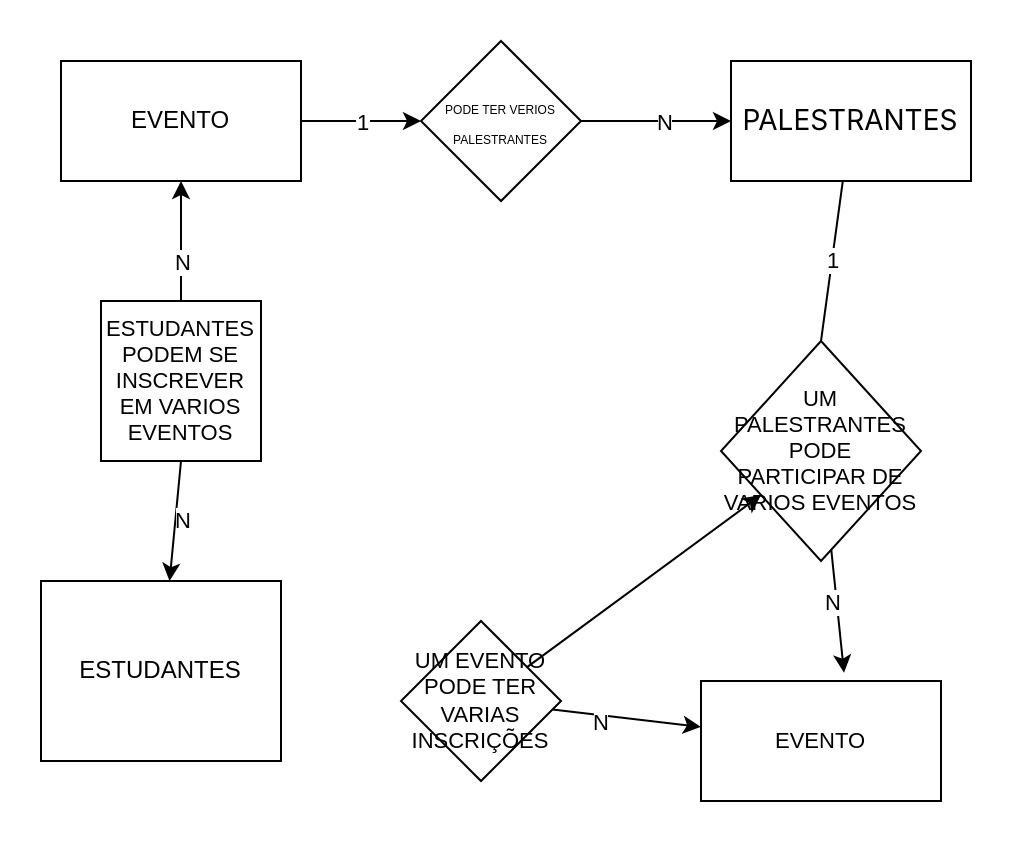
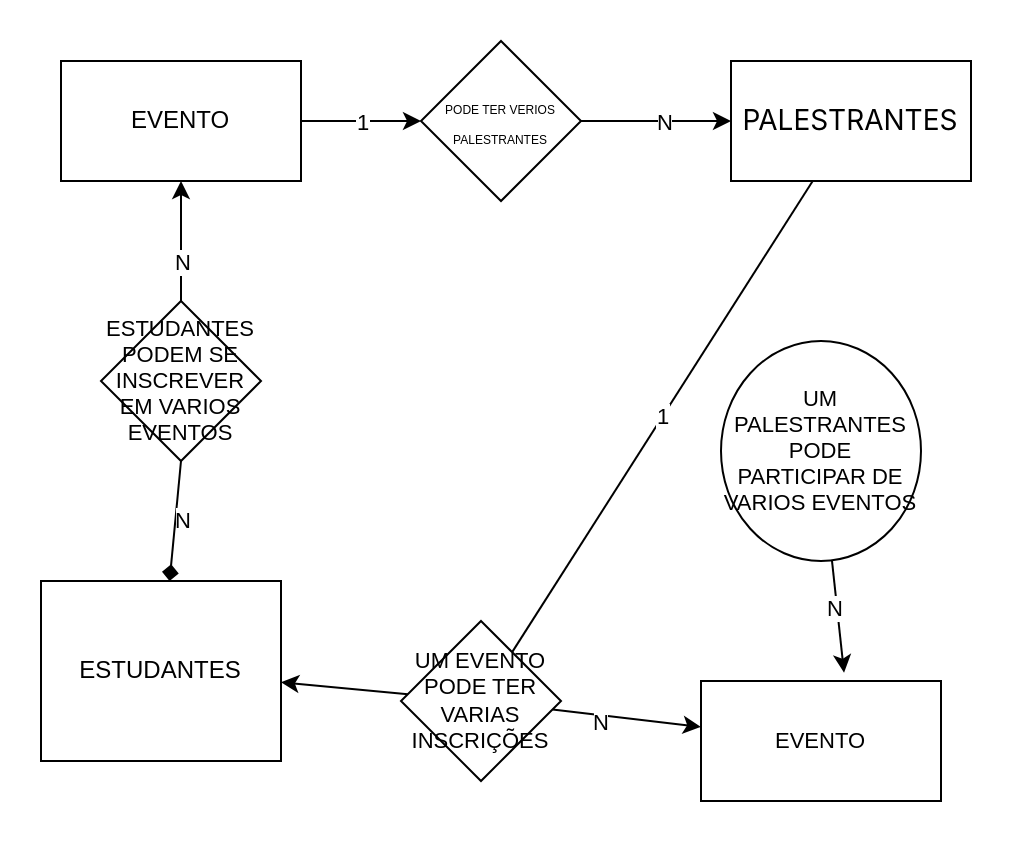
edge "PALESTRANTES" -- "UM PALESTRANTES PODE PARTICIPAR DE VARIOS EVENTOS": now "PALESTRANTES" -- "UM EVENTO PODE TER VARIAS INSCRIÇÕES"
node "ESTUDANTES PODEM SE INSCREVER EM VARIOS EVENTOS": shape rectangle -> diamond
node "UM PALESTRANTES PODE PARTICIPAR DE VARIOS EVENTOS": shape diamond -> ellipse
edge "ESTUDANTES PODEM SE INSCREVER EM VARIOS EVENTOS" -> "ESTUDANTES": arrowhead classic -> diamond
edge "UM EVENTO PODE TER VARIAS INSCRIÇÕES" -> "UM PALESTRANTES PODE PARTICIPAR DE VARIOS EVENTOS": now "UM EVENTO PODE TER VARIAS INSCRIÇÕES" -> "ESTUDANTES"
